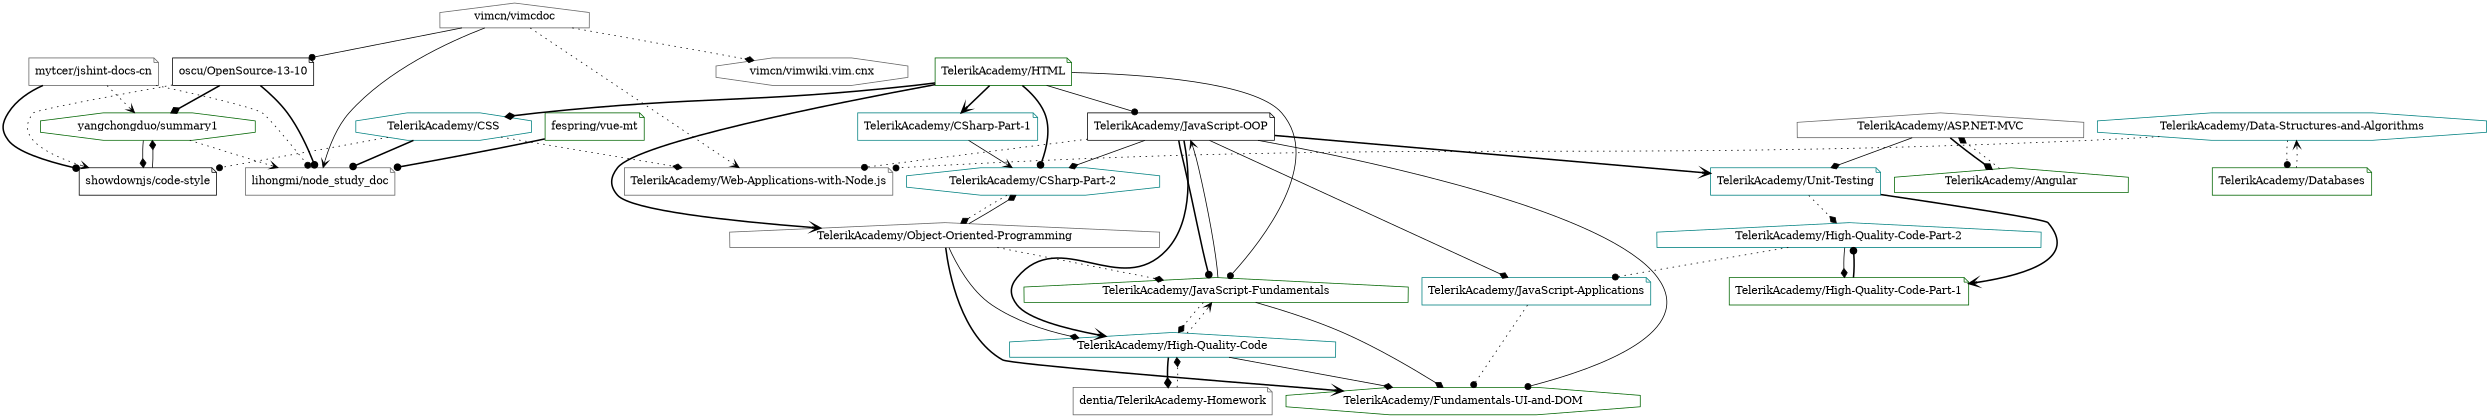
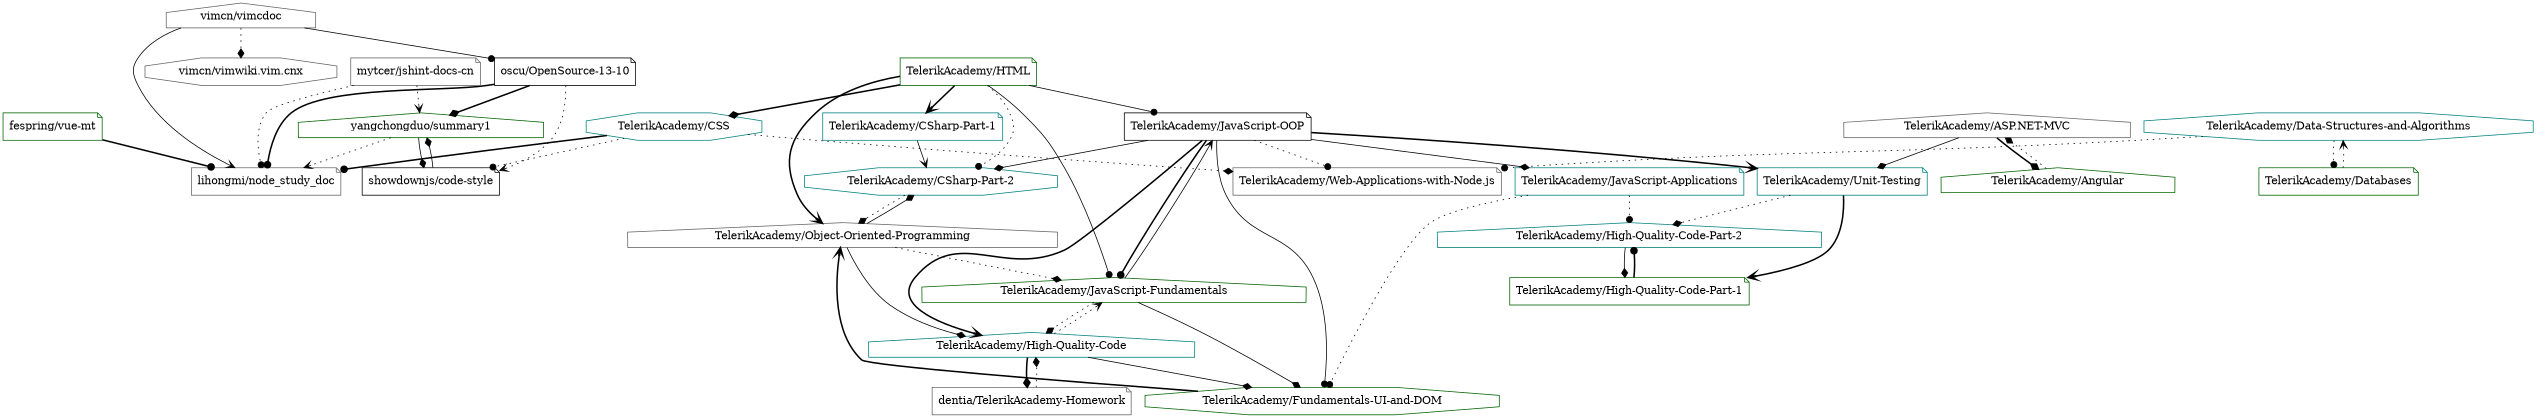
edge "vimcn/vimcdoc" -> "TelerikAcademy/Web-Applications-with-Node.js": removed
edge "TelerikAcademy/HTML" -> "TelerikAcademy/CSharp-Part-2": style bold -> dotted
node "yangchongduo/summary1": shape octagon -> house
edge "mytcer/jshint-docs-cn" -> "showdownjs/code-style": removed
edge "TelerikAcademy/High-Quality-Code-Part-2" -> "TelerikAcademy/JavaScript-Applications": reversed
edge "TelerikAcademy/Object-Oriented-Programming" -> "TelerikAcademy/Fundamentals-UI-and-DOM": reversed
